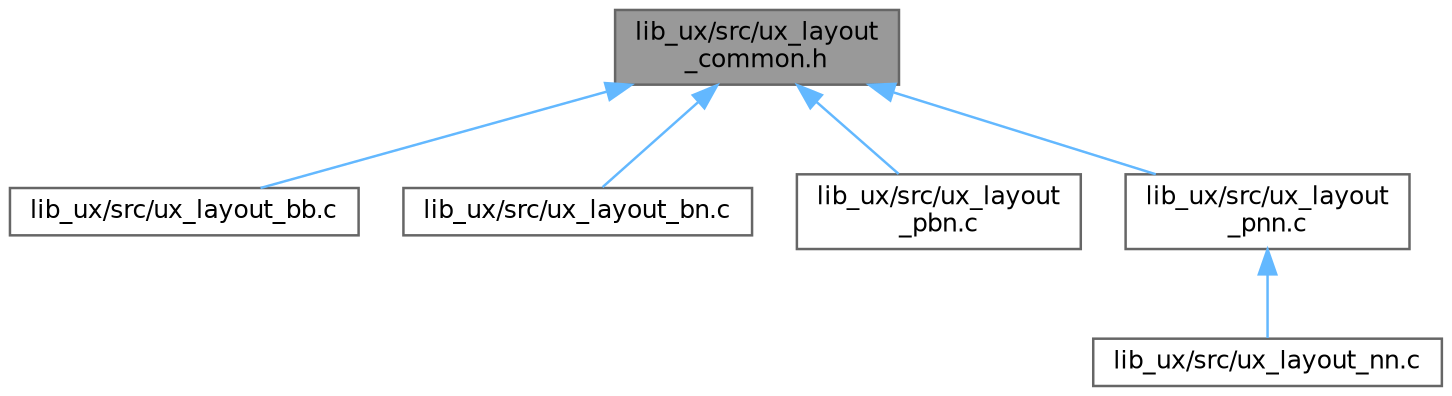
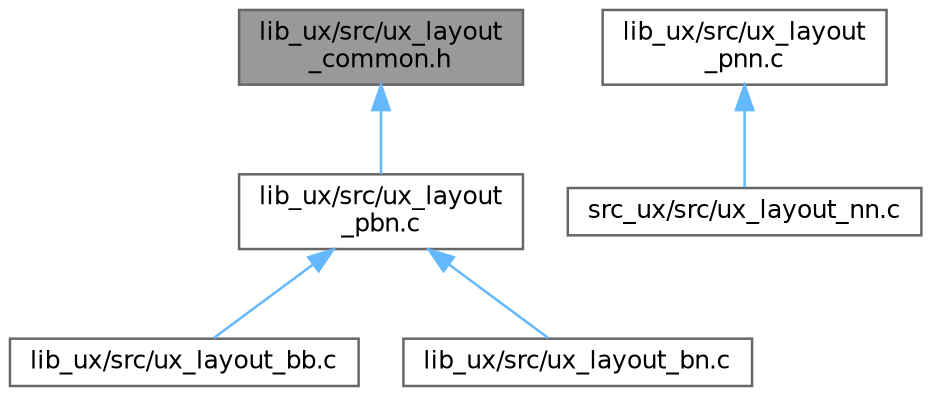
edge "lib_ux/src/ux_layout _pnn.c" -> "lib_ux/src/ux_layout _common.h": removed
edge "lib_ux/src/ux_layout_bb.c" -> "lib_ux/src/ux_layout _common.h": now "lib_ux/src/ux_layout_bb.c" -> "lib_ux/src/ux_layout _pbn.c"
edge "lib_ux/src/ux_layout_bn.c" -> "lib_ux/src/ux_layout _common.h": now "lib_ux/src/ux_layout_bn.c" -> "lib_ux/src/ux_layout _pbn.c"
node "lib_ux/src/ux_layout_nn.c": label "lib_ux/src/ux_layout_nn.c" -> "src_ux/src/ux_layout_nn.c"
